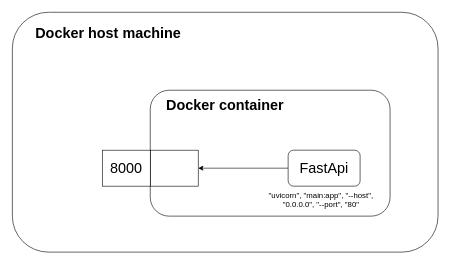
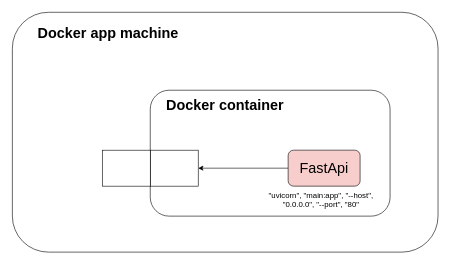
node "Docker host machine": label "Docker host machine" -> "Docker app machine"
node "8000": removed
node "FastApi": fillcolor #ffffff -> #f8cecc
